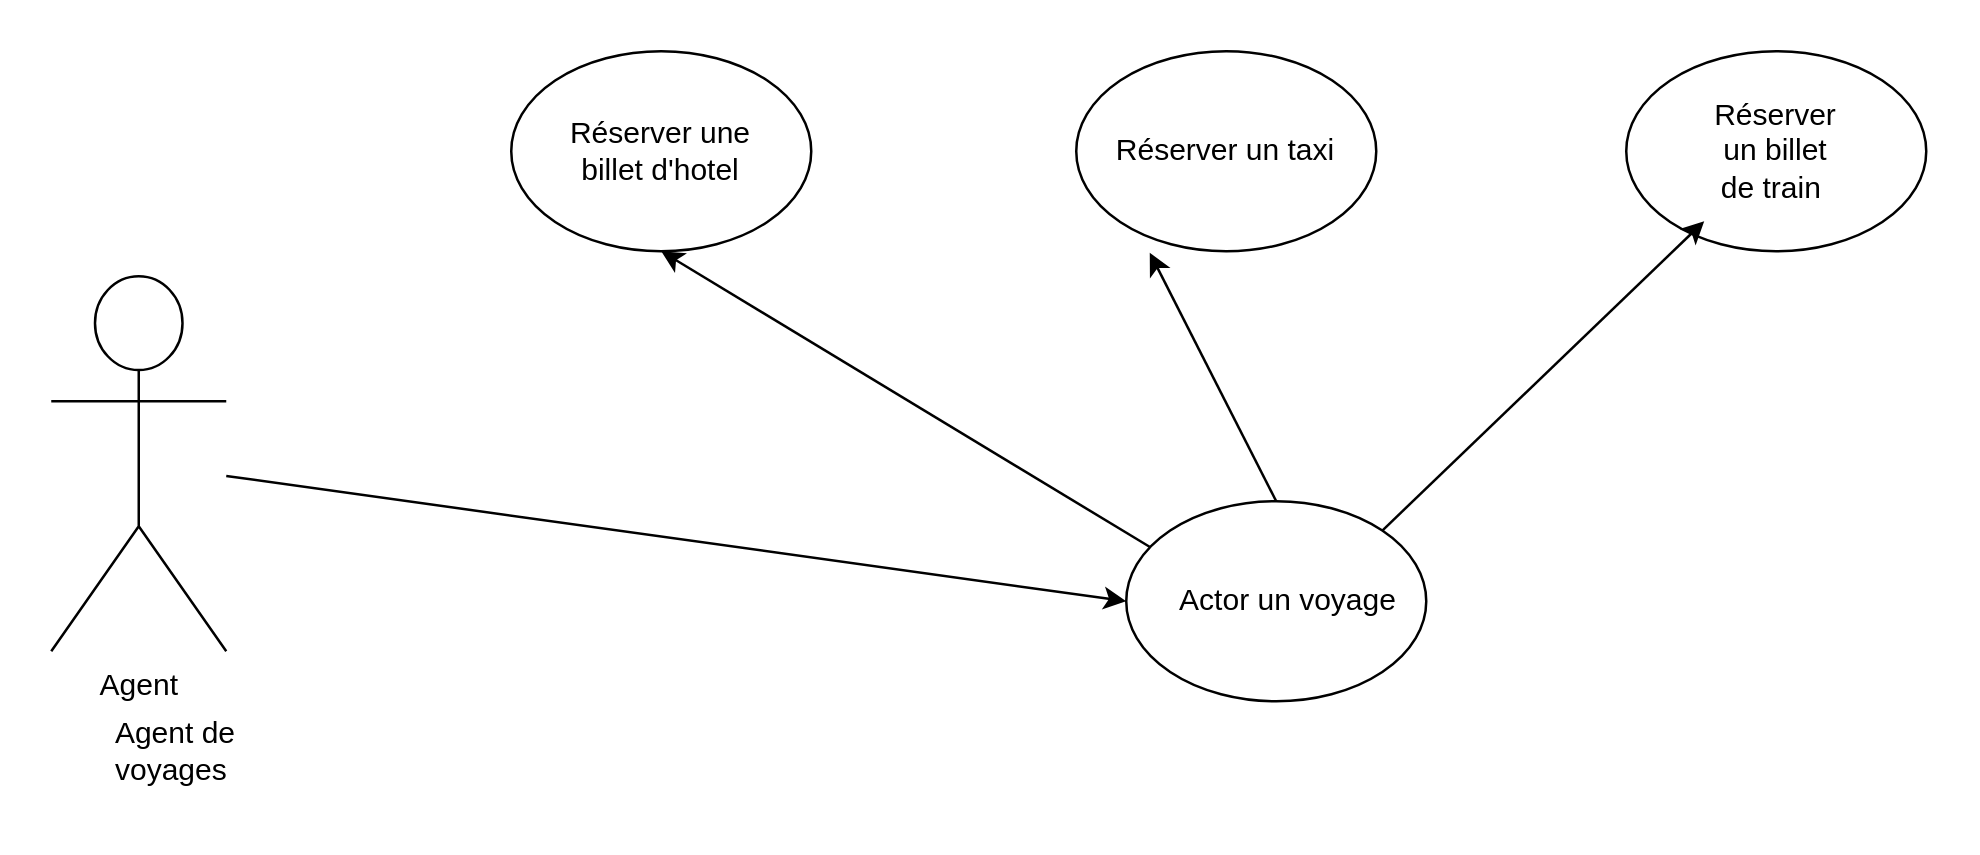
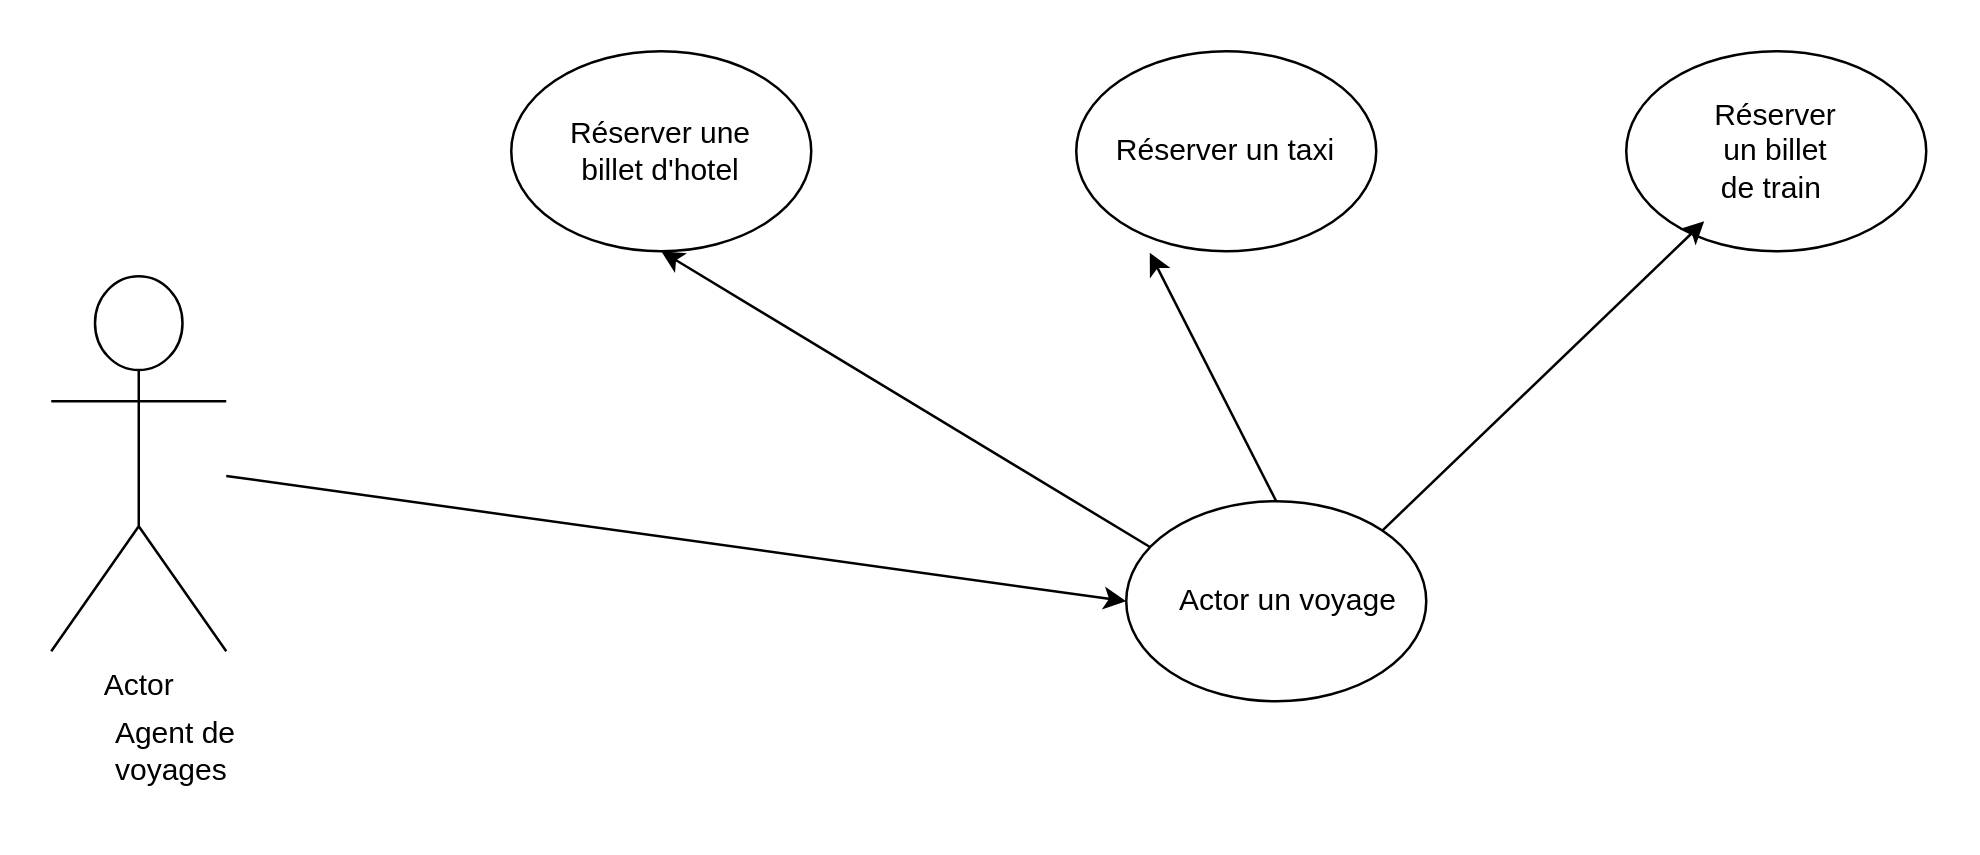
node "Agent": label "Agent" -> "Actor"
